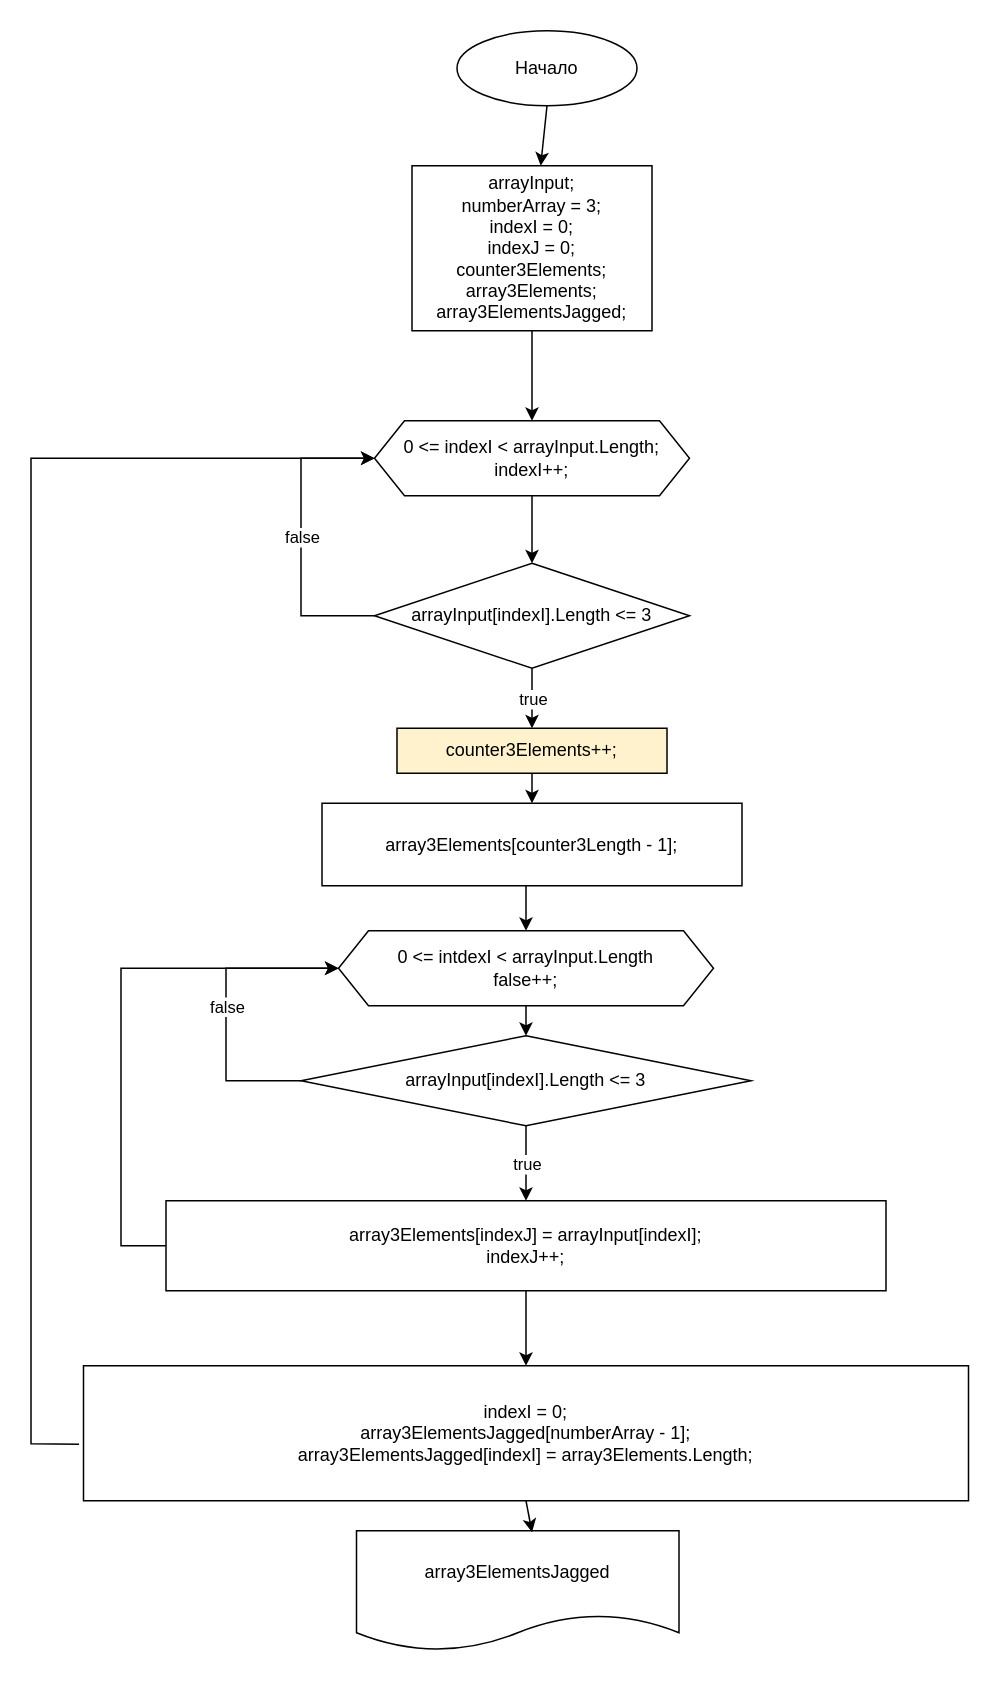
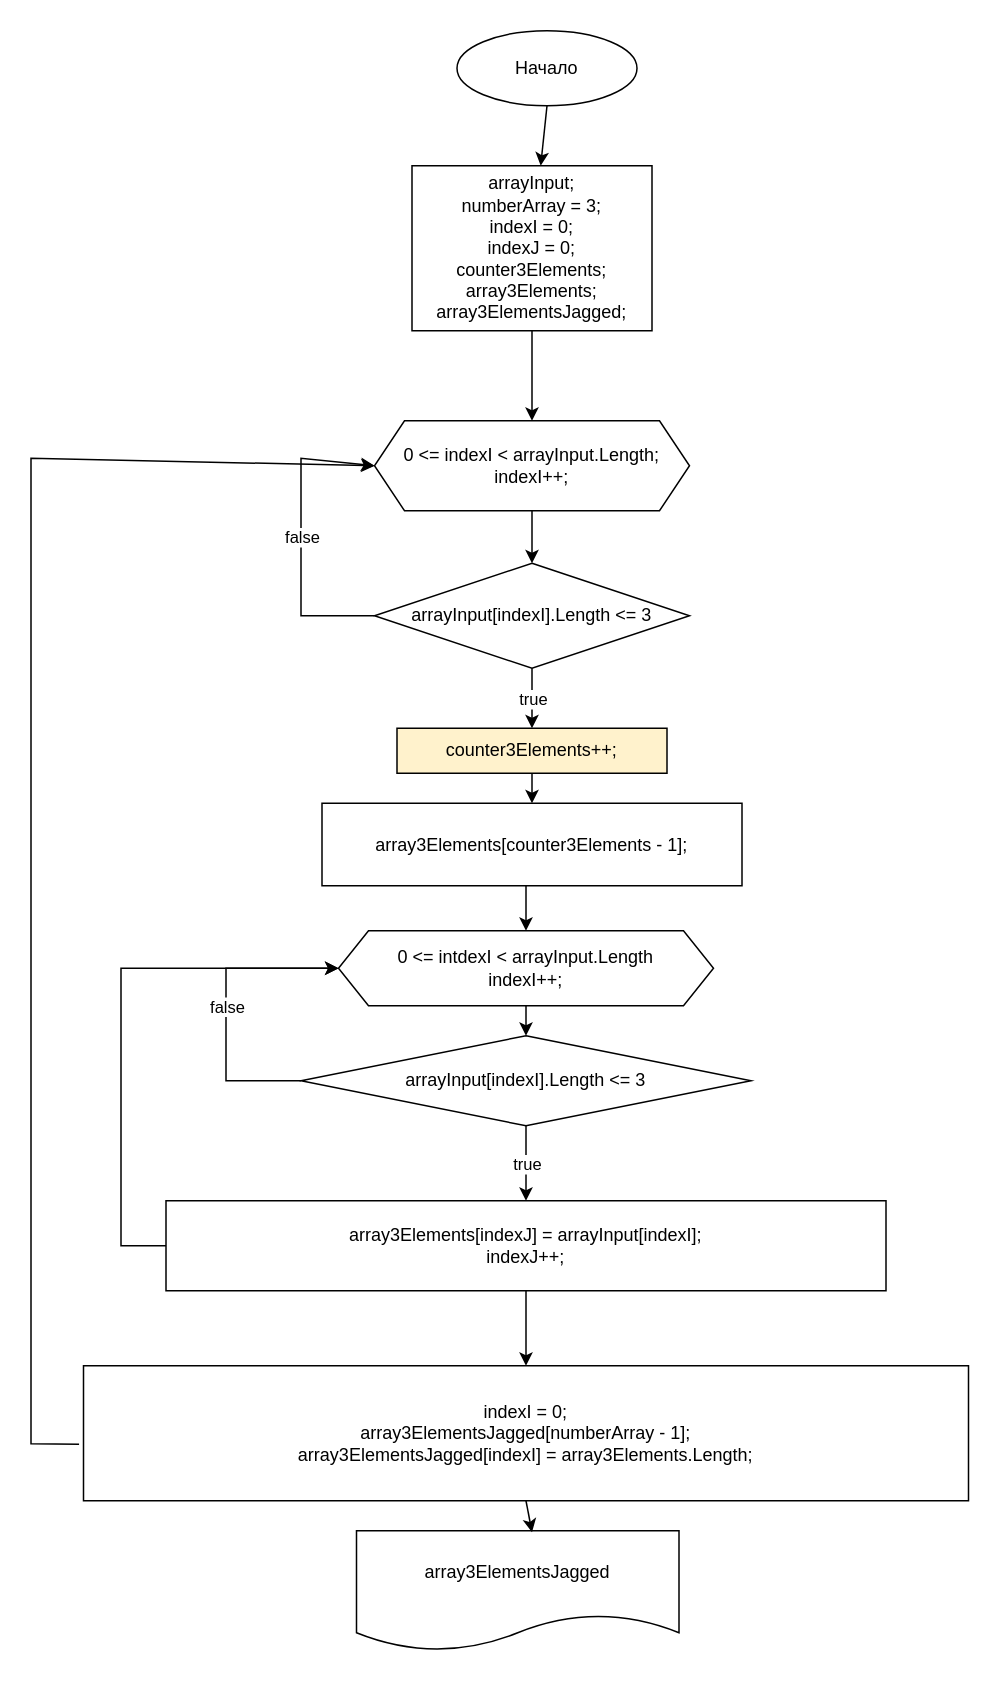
node "0 <= indexI < arrayInput.Length; indexI++;": size 315x75 -> 315x90
node "array3Elements[counter3Length - 1];": label "array3Elements[counter3Length - 1];" -> "array3Elements[counter3Elements - 1];"
node "0 <= intdexI < arrayInput.Length false++;": label "0 <= intdexI < arrayInput.Length false++;" -> "0 <= intdexI < arrayInput.Length indexI++;"
